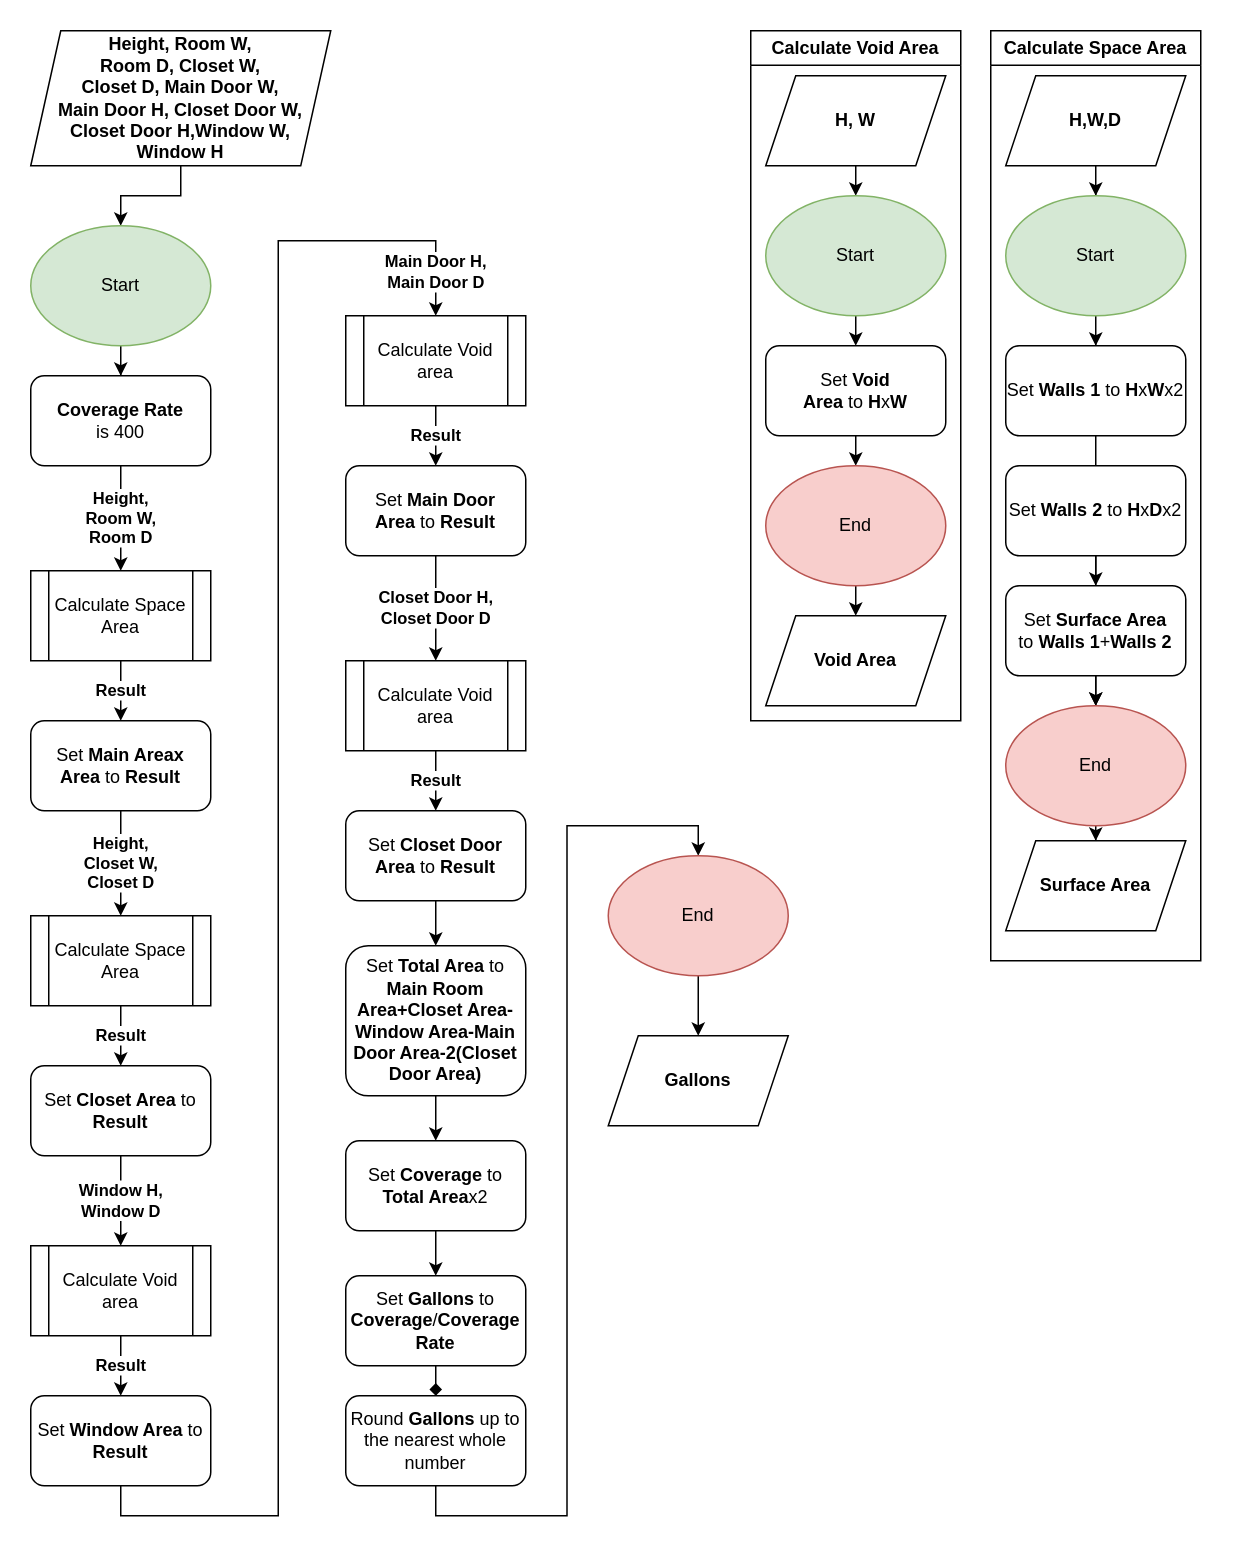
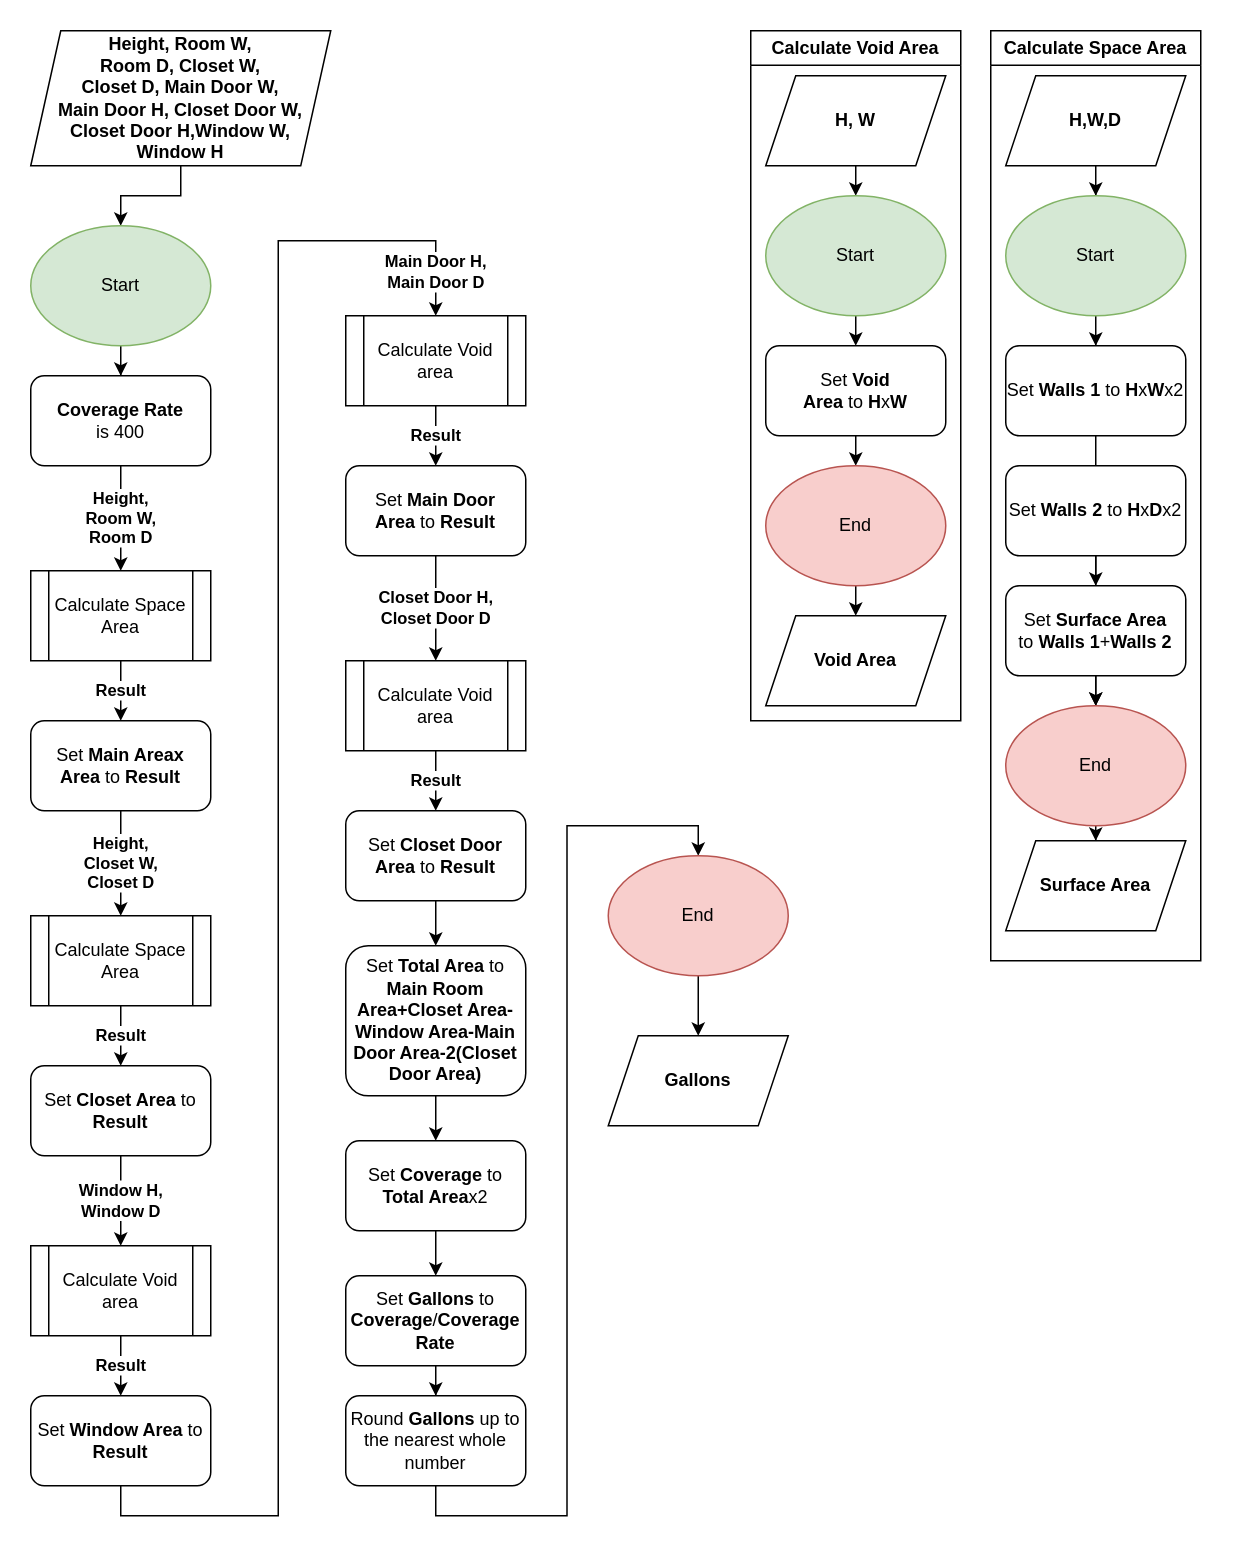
edge "Set Gallons to Coverage/Coverage Rate" -> "Round Gallons up to the nearest whole number": arrowhead diamond -> classic
